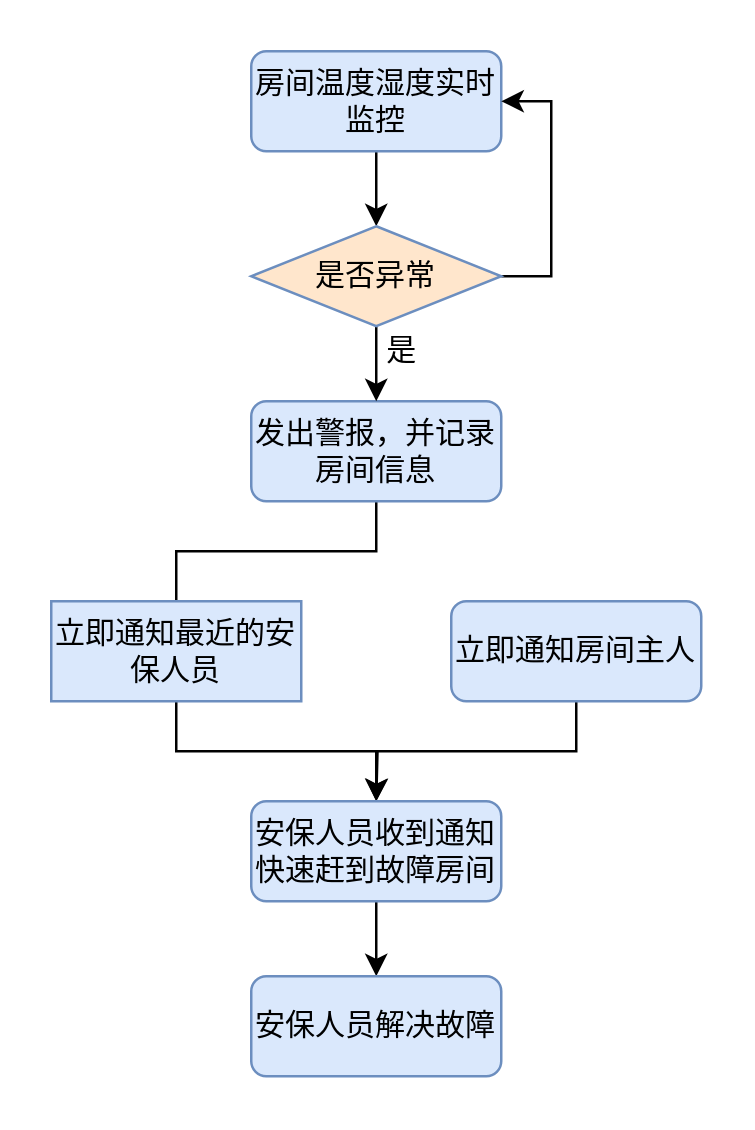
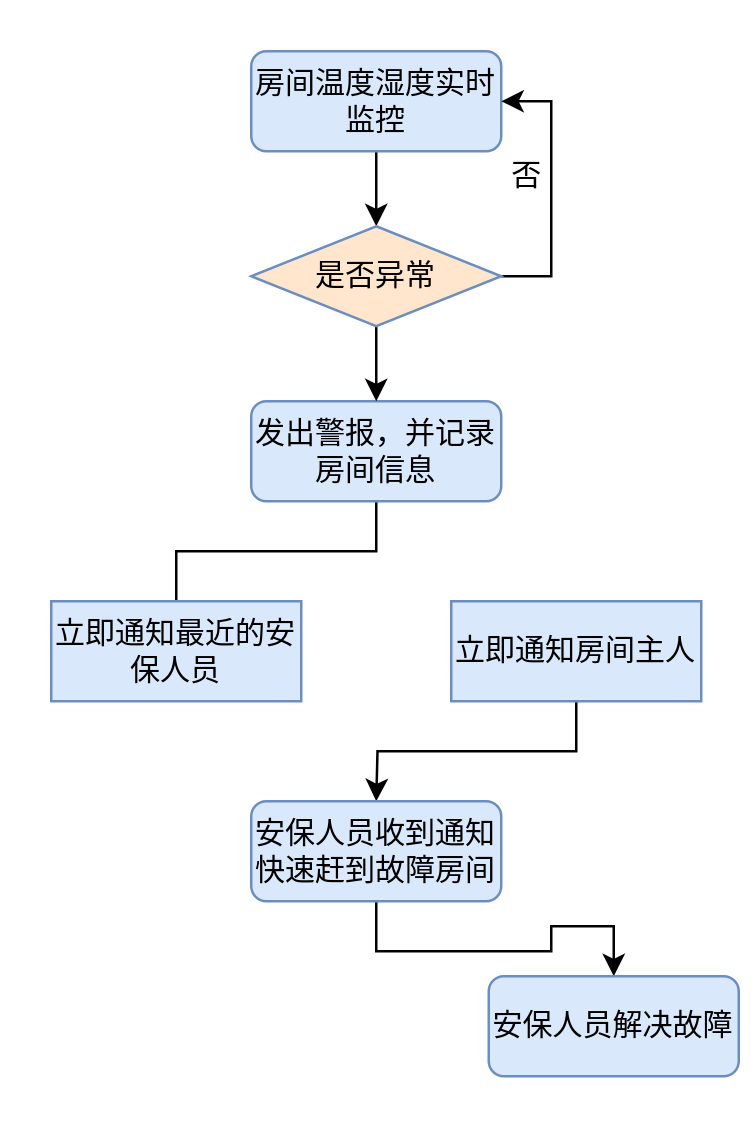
node "否": added
node "是": removed
node "立即通知房间主人": shape rounded rectangle -> rectangle
edge "立即通知最近的安保人员" -> "安保人员收到通知快速赶到故障房间": removed
node "安保人员解决故障": moved (376, 1026) -> (614, 1026)
